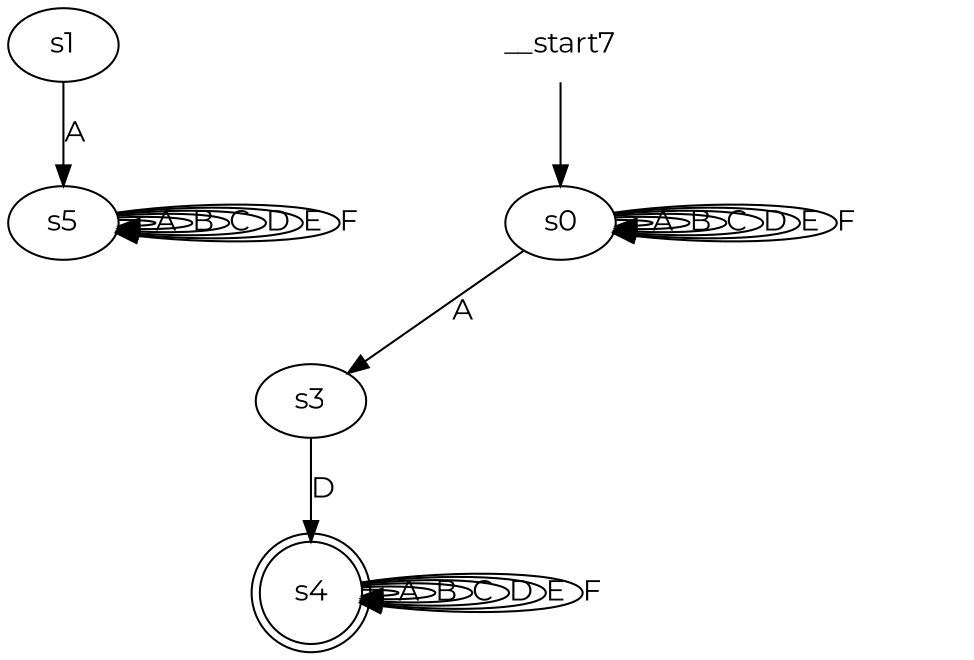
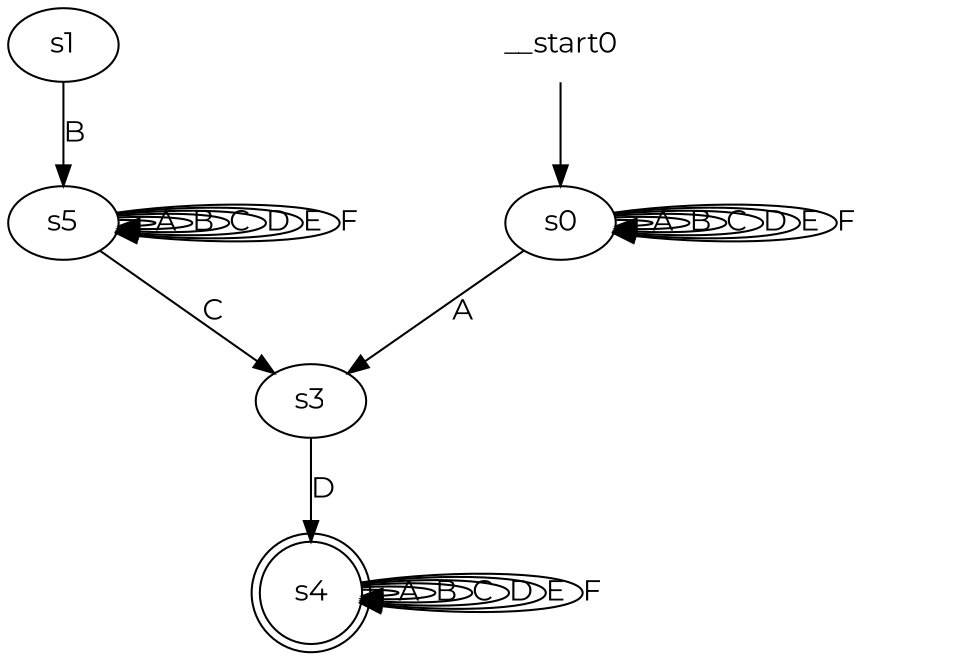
node "__start7": label "__start7" -> "__start0"
edge "s1" -> "s5": label "A" -> "B"
edge "s5" -> "s3": added, label "C"
